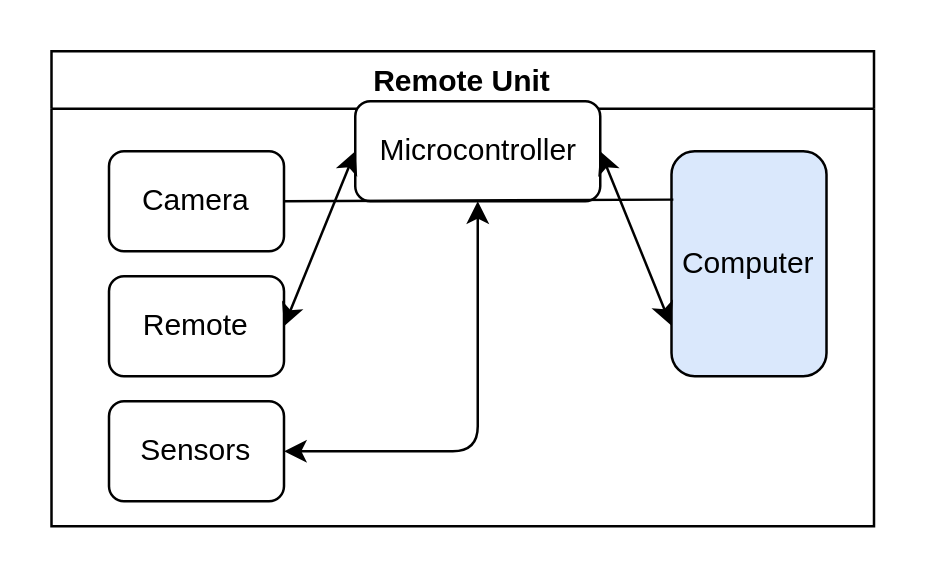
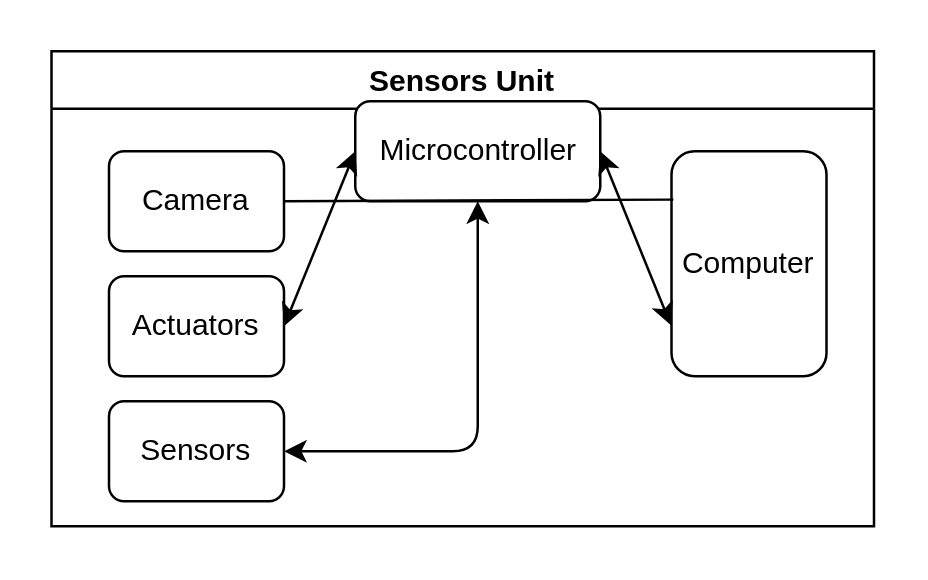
node "Remote Unit": label "Remote Unit" -> "Sensors Unit"
node "Computer": fillcolor #dae8fc -> #ffffff
node "Remote": label "Remote" -> "Actuators"
